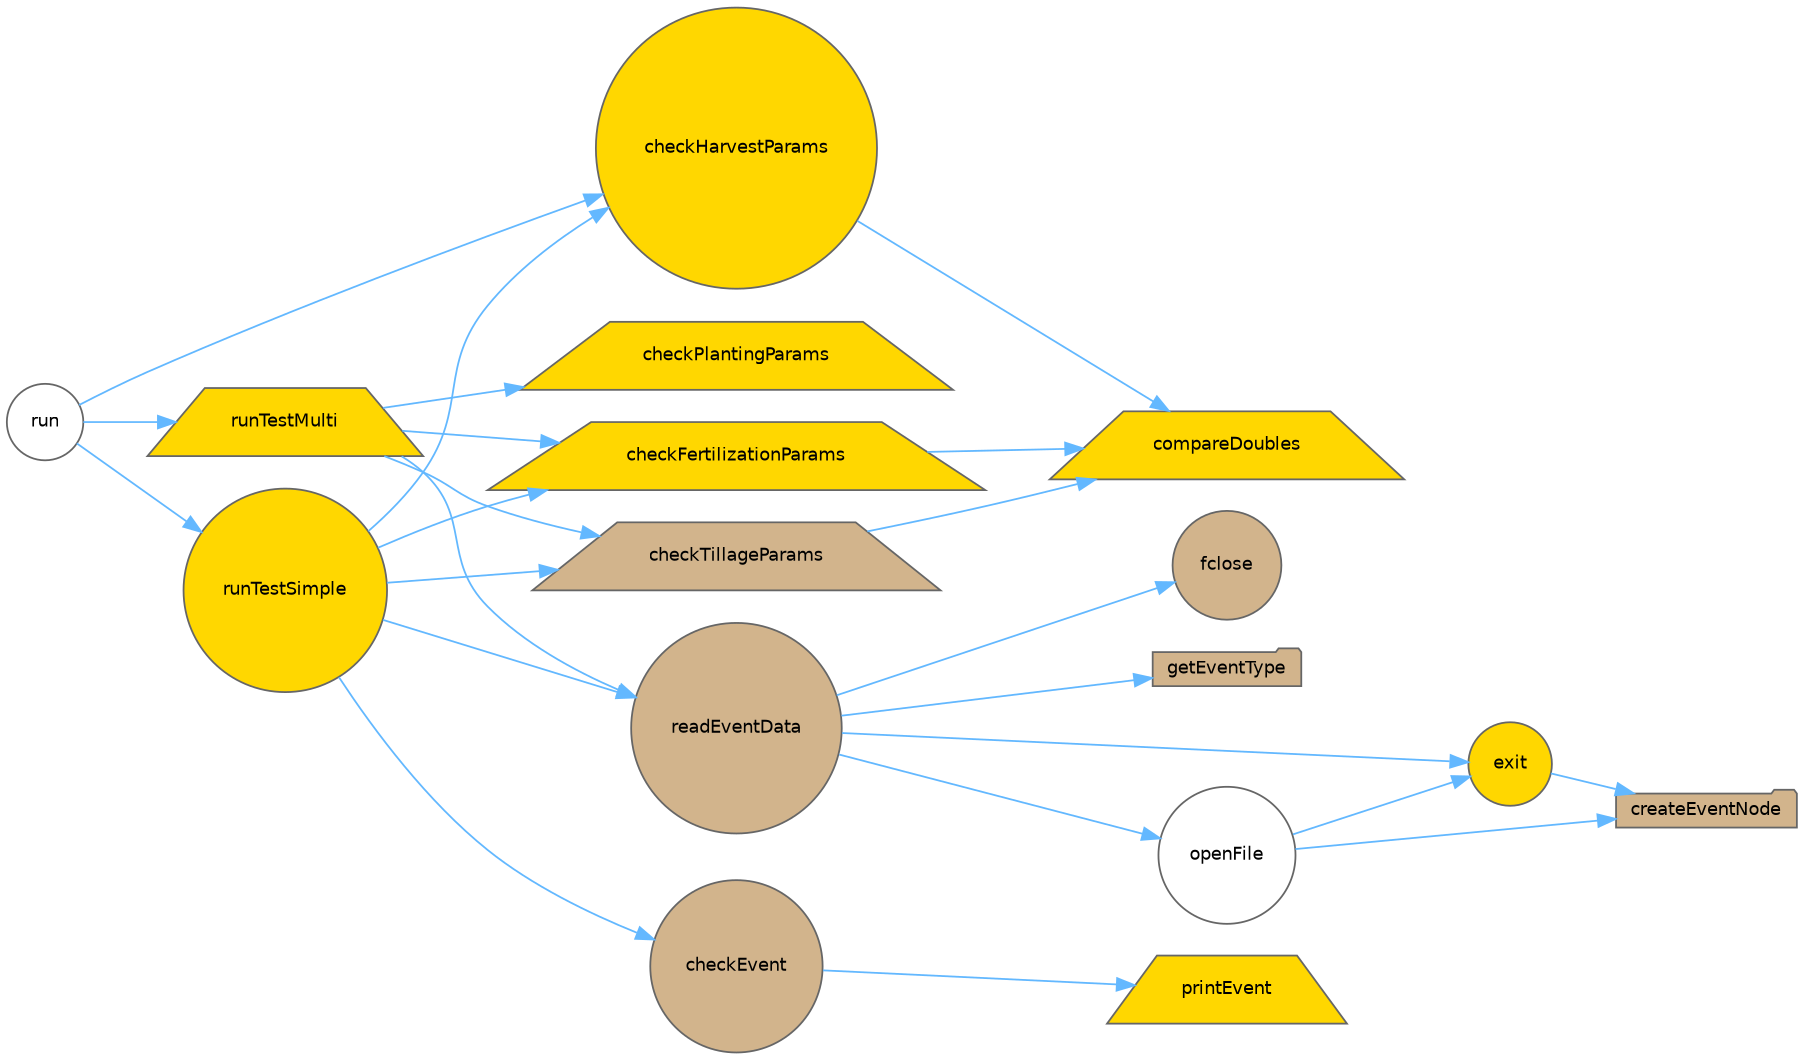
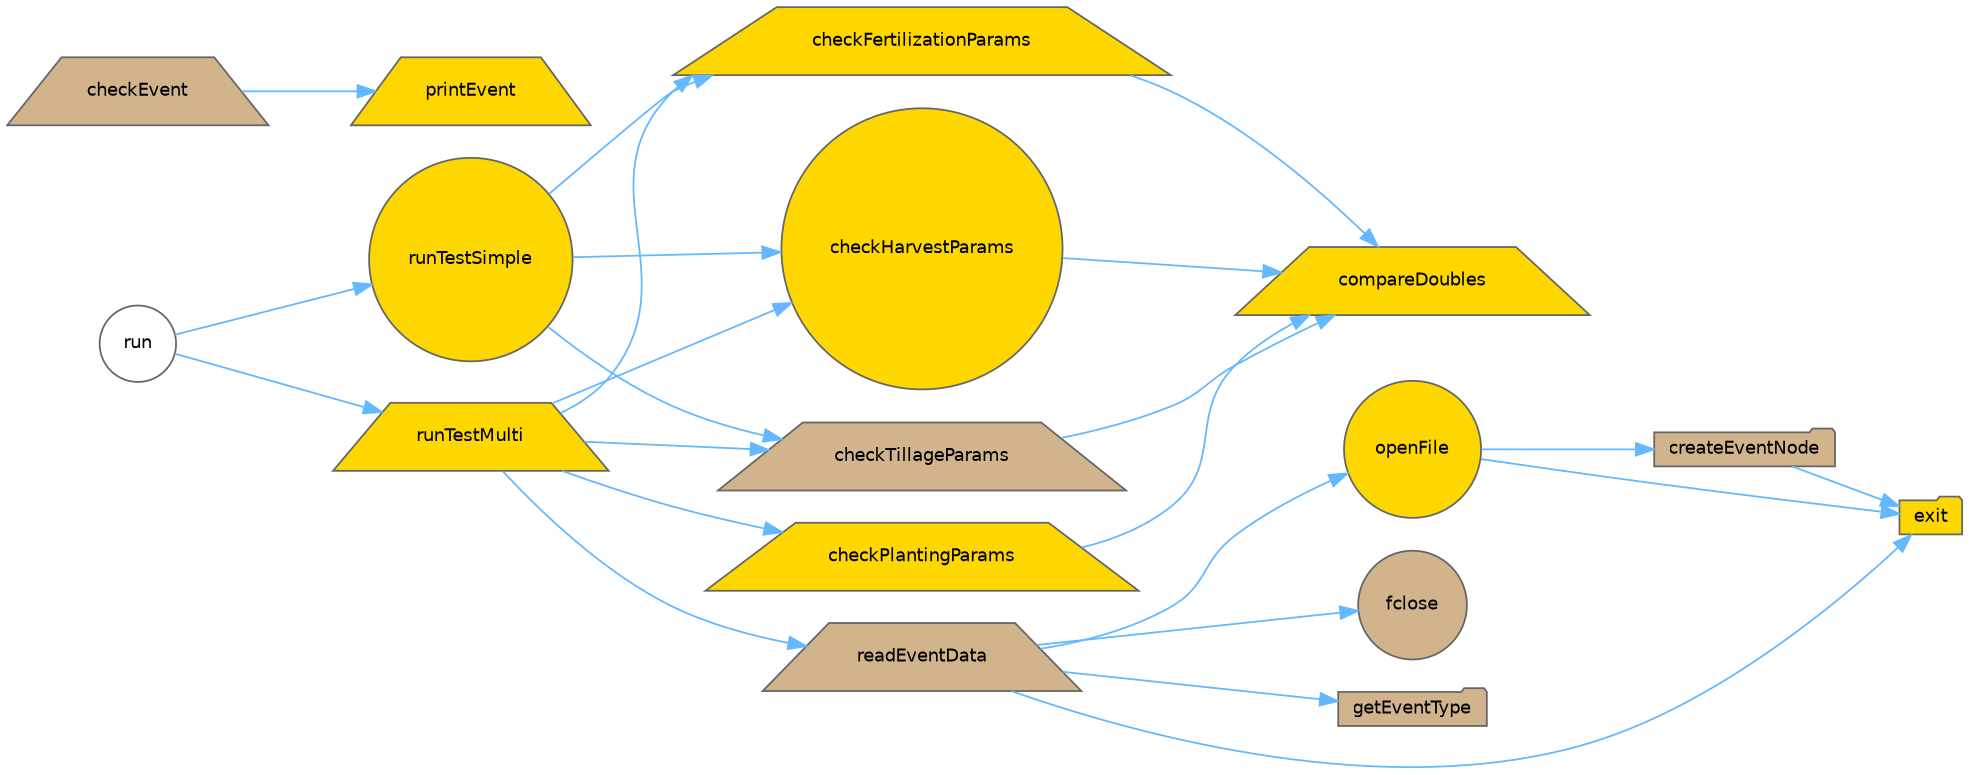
edge "run" -> "checkHarvestParams": now "runTestMulti" -> "checkHarvestParams"
edge "checkPlantingParams" -> "compareDoubles": added
edge "runTestSimple" -> "readEventData": removed
node "readEventData": shape circle -> trapezium
node "exit": shape circle -> folder
edge "exit" -> "createEventNode": reversed
edge "runTestSimple" -> "checkEvent": removed
node "openFile": fillcolor white -> gold
node "checkEvent": shape circle -> trapezium
